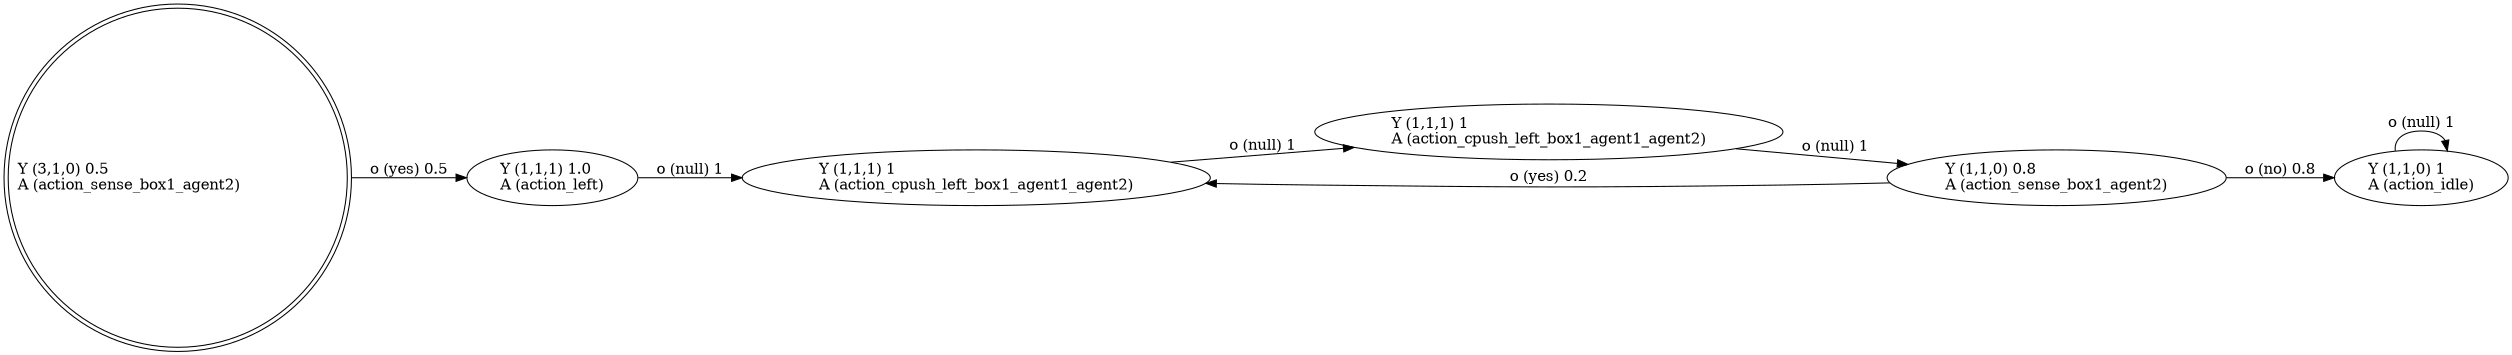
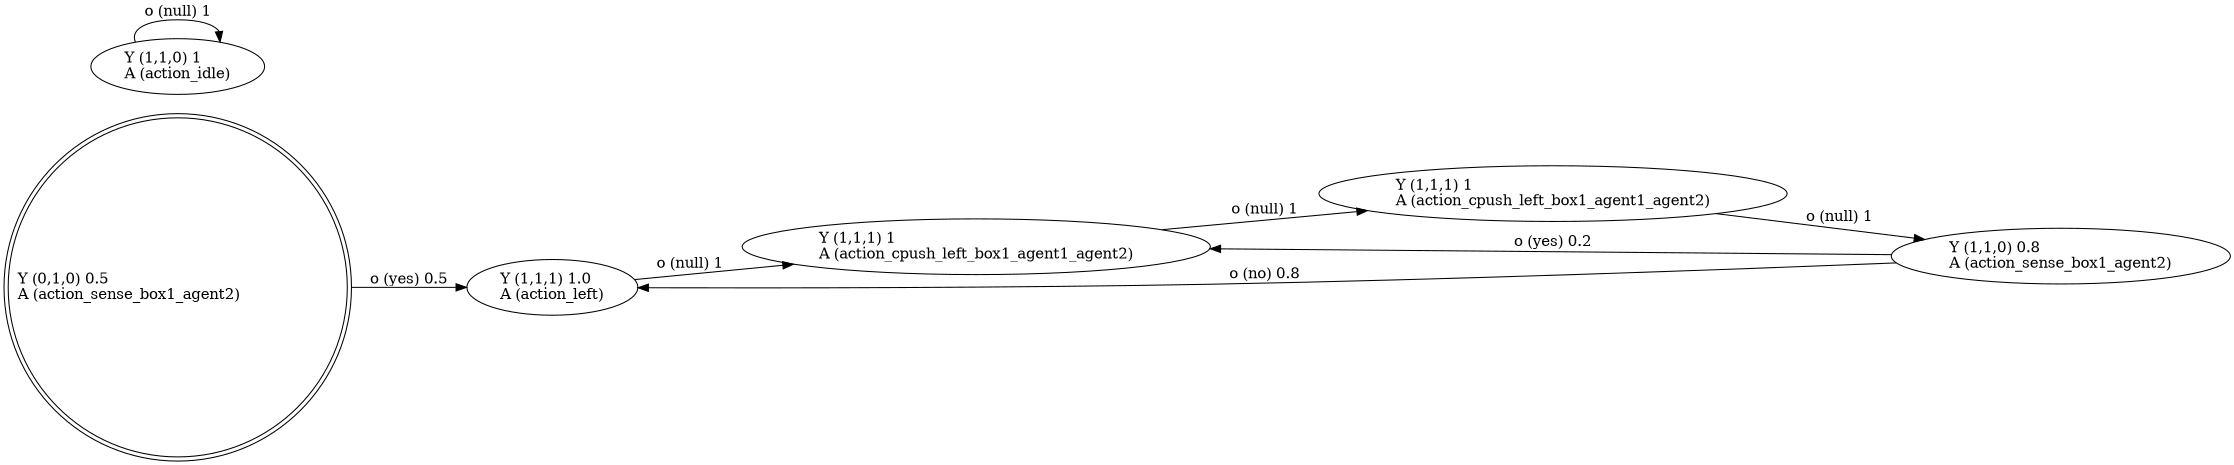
node "Y (3,1,0) 0.5 A (action_sense_box1_agent2)": label "Y (3,1,0) 0.5 A (action_sense_box1_agent2)" -> "Y (0,1,0) 0.5 A (action_sense_box1_agent2)"
edge "Y (1,1,0) 0.8 A (action_sense_box1_agent2)" -> "Y (1,1,0) 1 A (action_idle)": now "Y (1,1,0) 0.8 A (action_sense_box1_agent2)" -> "Y (1,1,1) 1.0 A (action_left)"
